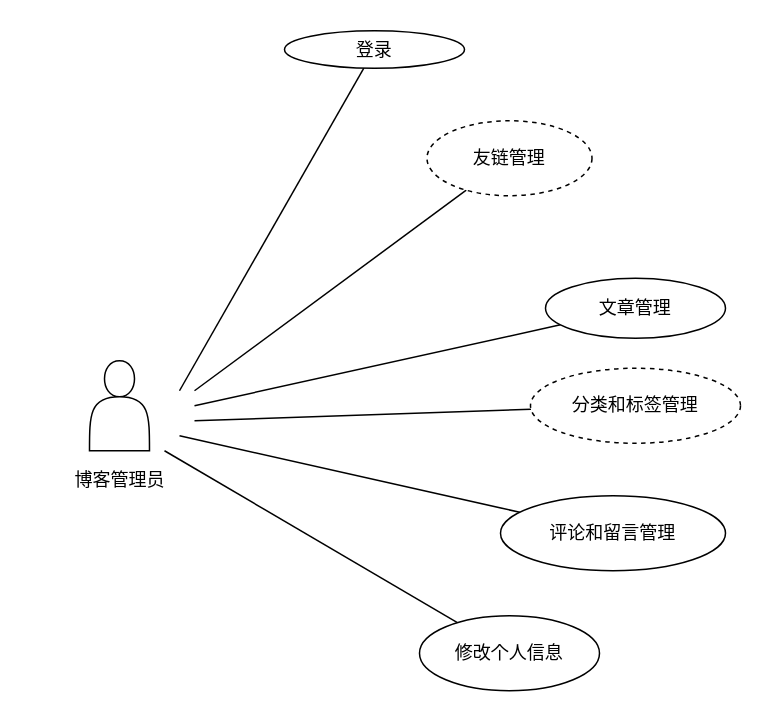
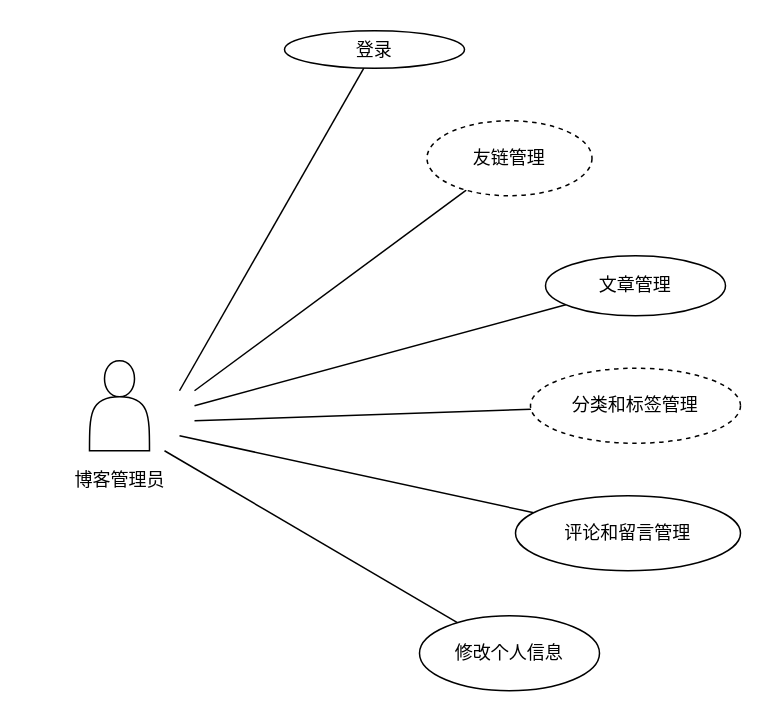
node "文章管理": moved (635, 308) -> (635, 286)
node "评论和留言管理": moved (613, 533) -> (628, 533)
